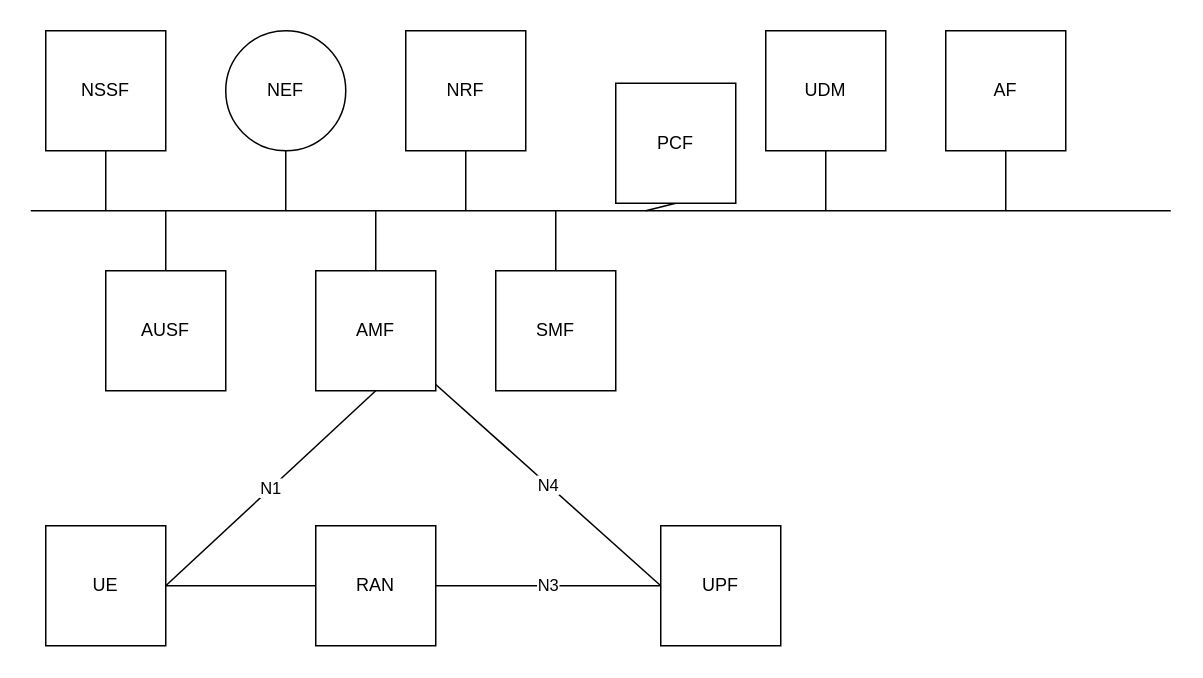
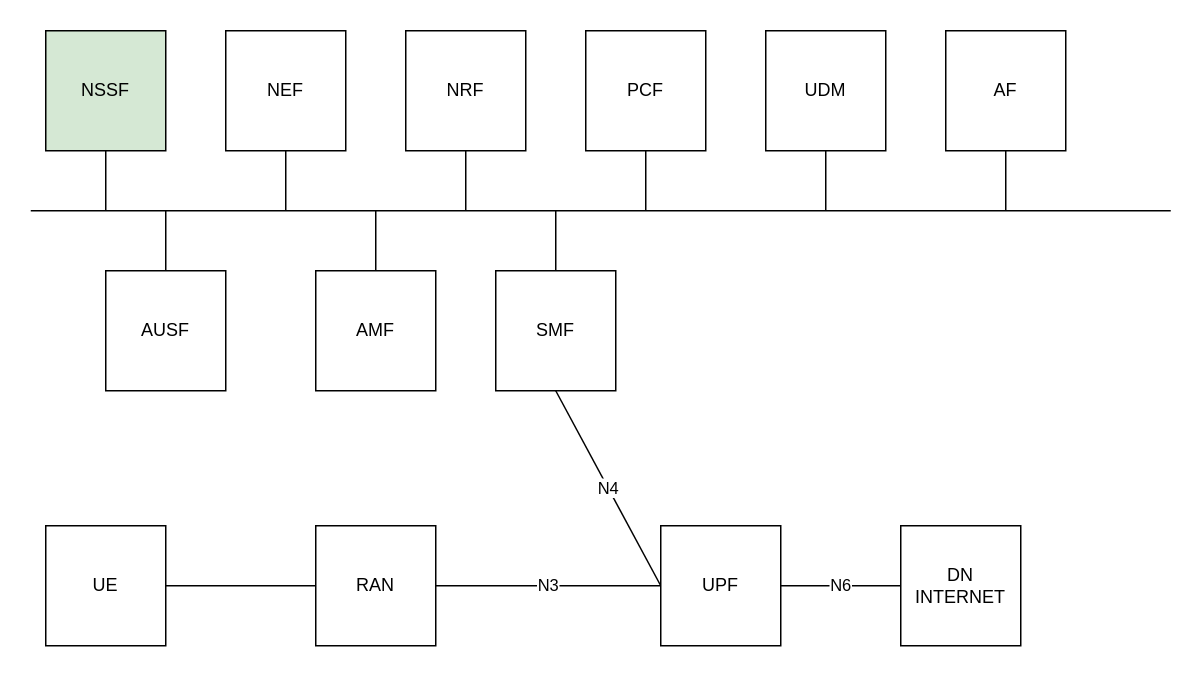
node "NSSF": fillcolor #ffffff -> #d5e8d4
node "NEF": shape ellipse -> rectangle
node "PCF": moved (676, 143) -> (646, 91)
edge "AMF" -- "UPF": now "SMF" -- "UPF"
edge "AMF" -- "UE": removed, label "N1"
edge "UPF" -- "DN INTERNET": added, label "N6"
node "DN INTERNET": added
